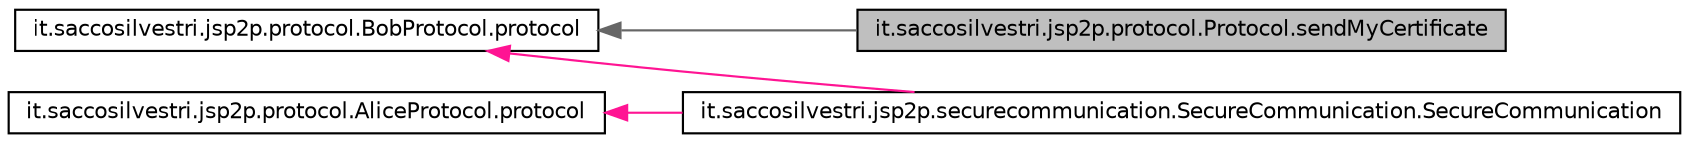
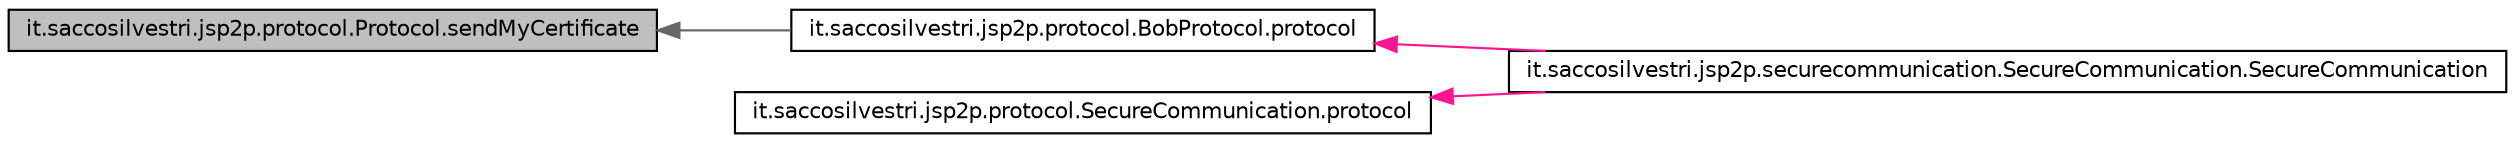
edge "it.saccosilvestri.jsp2p.protocol.Protocol.sendMyCertificate" -> "it.saccosilvestri.jsp2p.protocol.BobProtocol.protocol": reversed
node "it.saccosilvestri.jsp2p.protocol.AliceProtocol.protocol": label "it.saccosilvestri.jsp2p.protocol.AliceProtocol.protocol" -> "it.saccosilvestri.jsp2p.protocol.SecureCommunication.protocol"
